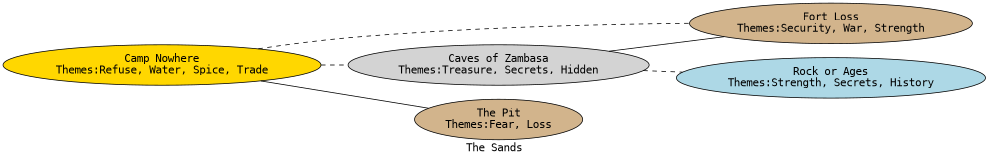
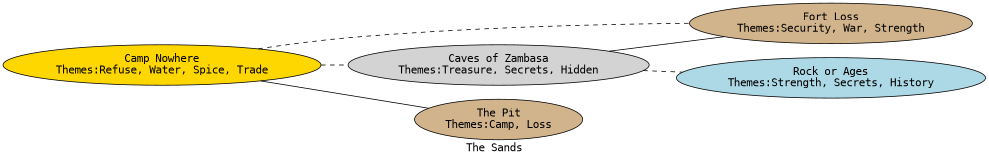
node "The Pit Themes:Fear, Loss": label "The Pit Themes:Fear, Loss" -> "The Pit Themes:Camp, Loss"
